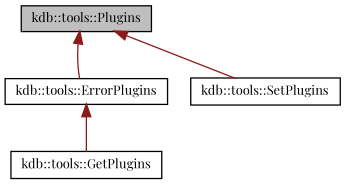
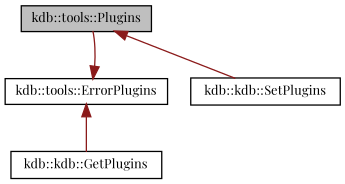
edge "kdb::tools::ErrorPlugins" -> "kdb::tools::Plugins": reversed
node "kdb::tools::SetPlugins": label "kdb::tools::SetPlugins" -> "kdb::kdb::SetPlugins"
node "kdb::tools::GetPlugins": label "kdb::tools::GetPlugins" -> "kdb::kdb::GetPlugins"
